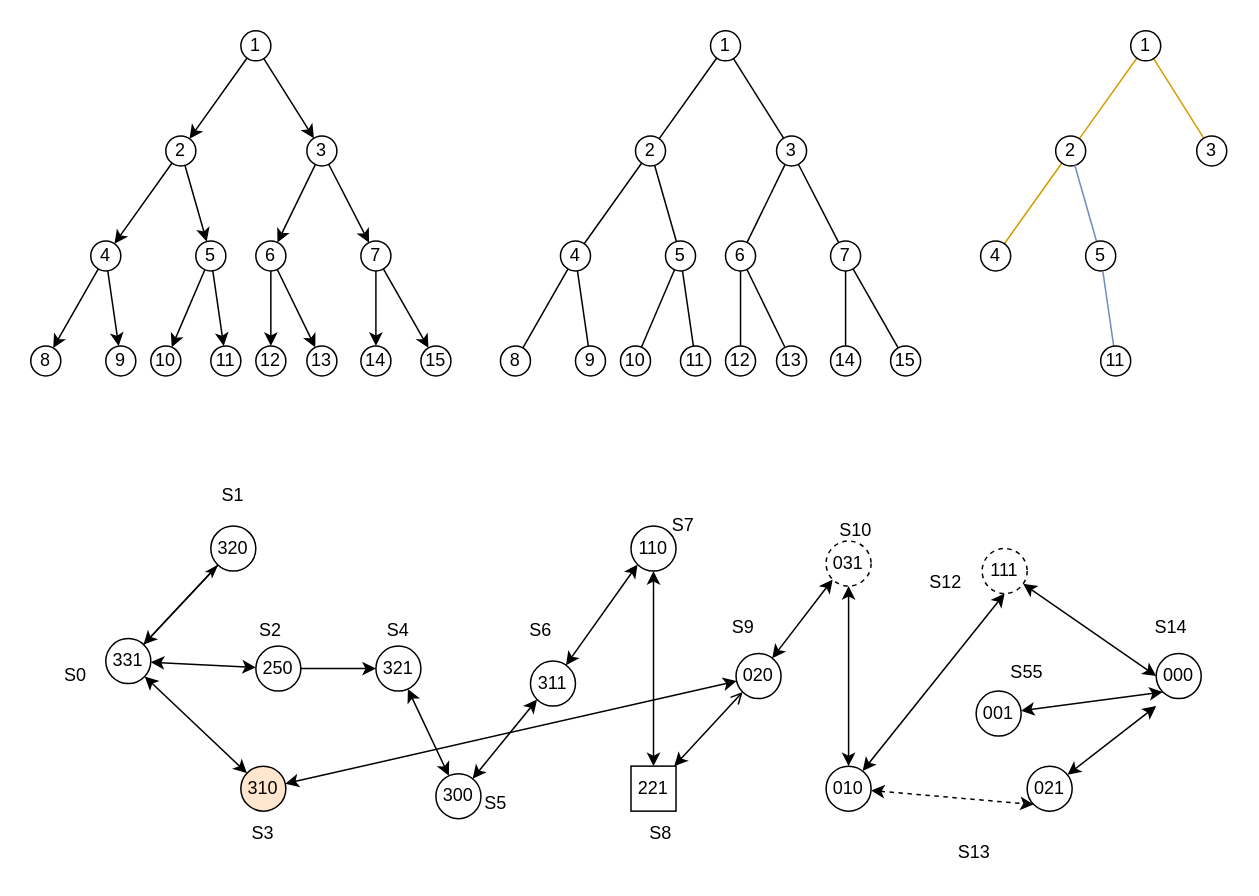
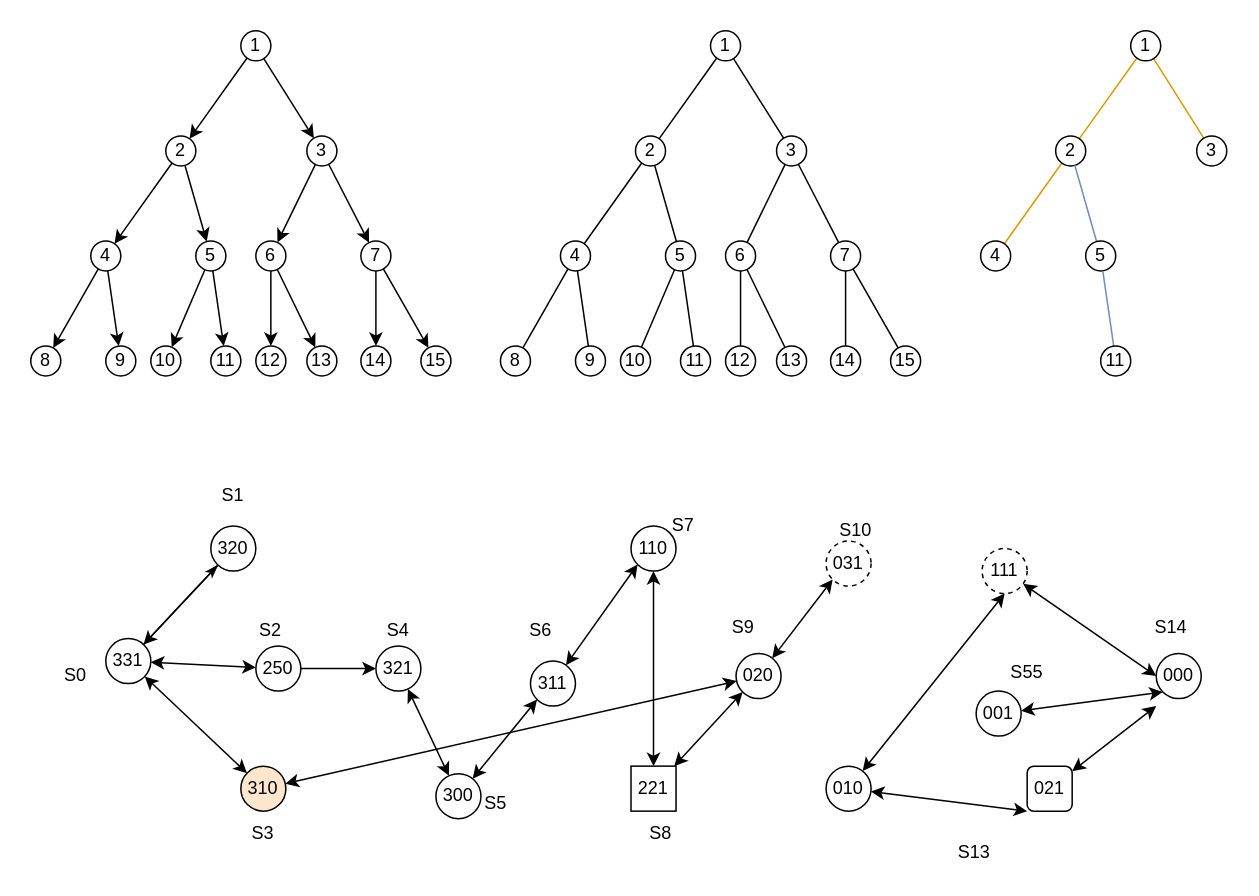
node "S12": removed
edge "031" -- "010": removed
edge "020" -- "221": arrowhead open -> classic
node "021": shape ellipse -> rounded rectangle
edge "010" -- "021": style dashed -> solid
